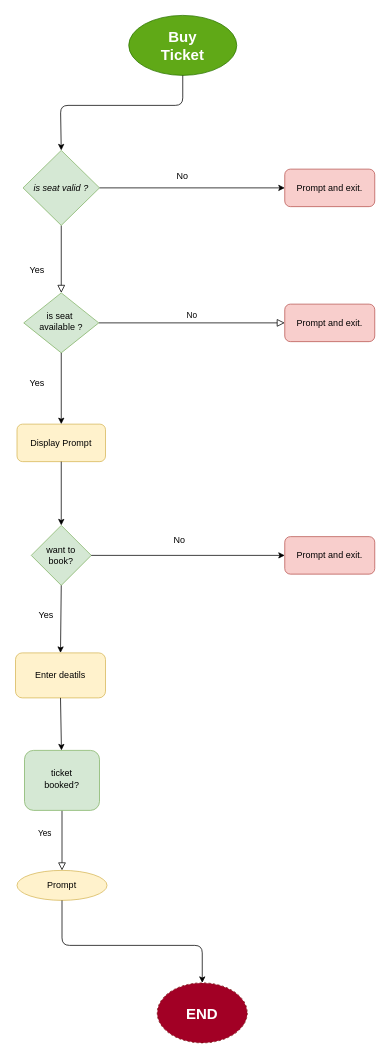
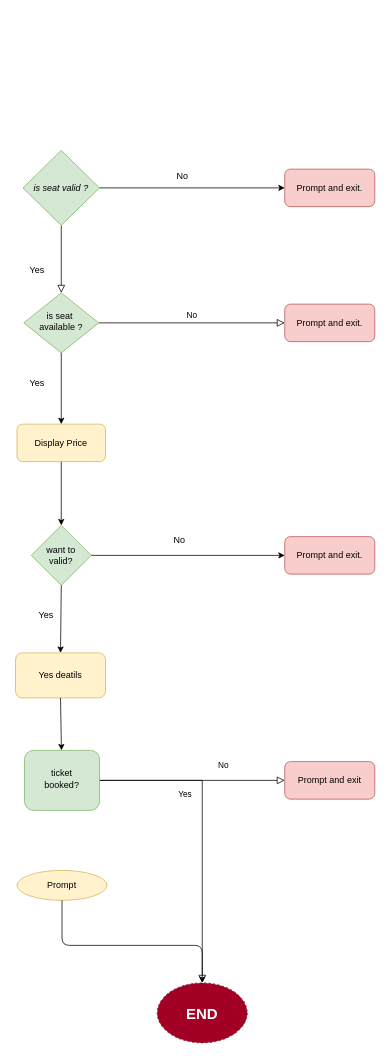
node "Buy Ticket": removed
edge "Buy Ticket" -> "is seat valid ?": removed
node "Display Prompt": label "Display Prompt" -> "Display Price"
node "want to book?": label "want to book?" -> "want to valid?"
node "Enter deatils": label "Enter deatils" -> "Yes deatils"
edge "ticket booked?" -> "Prompt and exit": added, label "No"
node "Prompt and exit": added
edge "ticket booked?" -> "Prompt": now "ticket booked?" -> "END"
